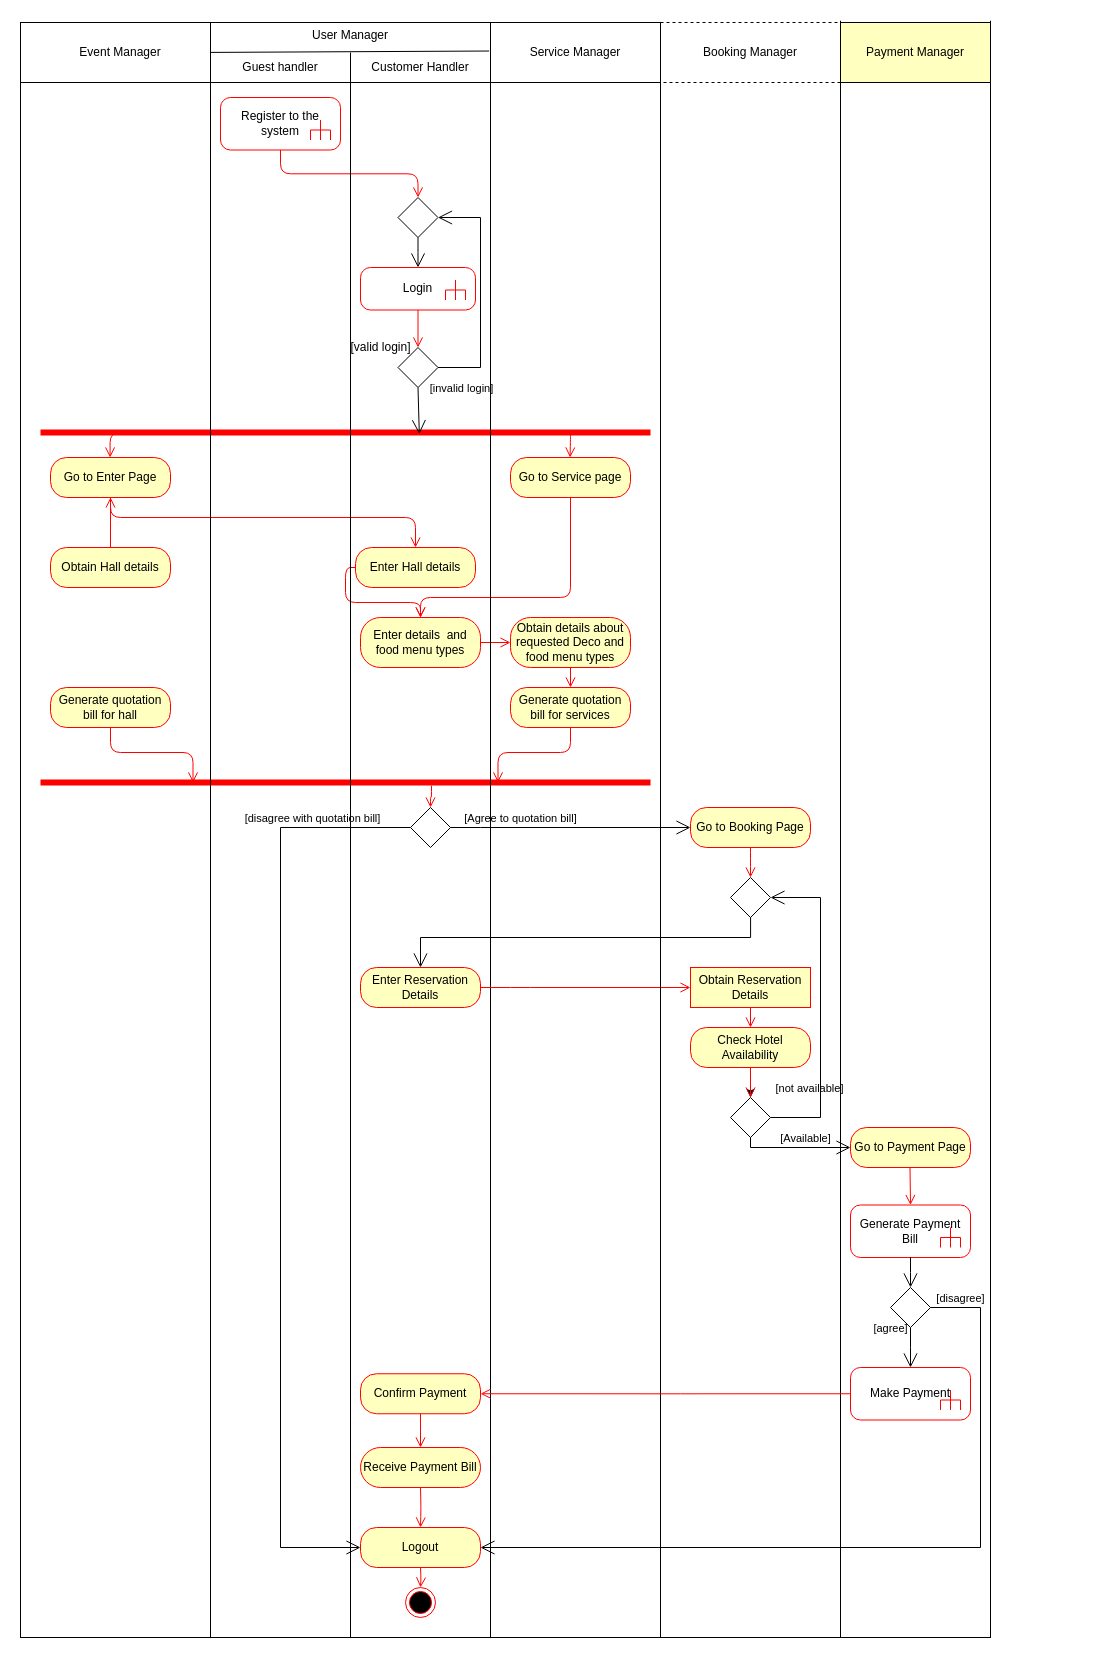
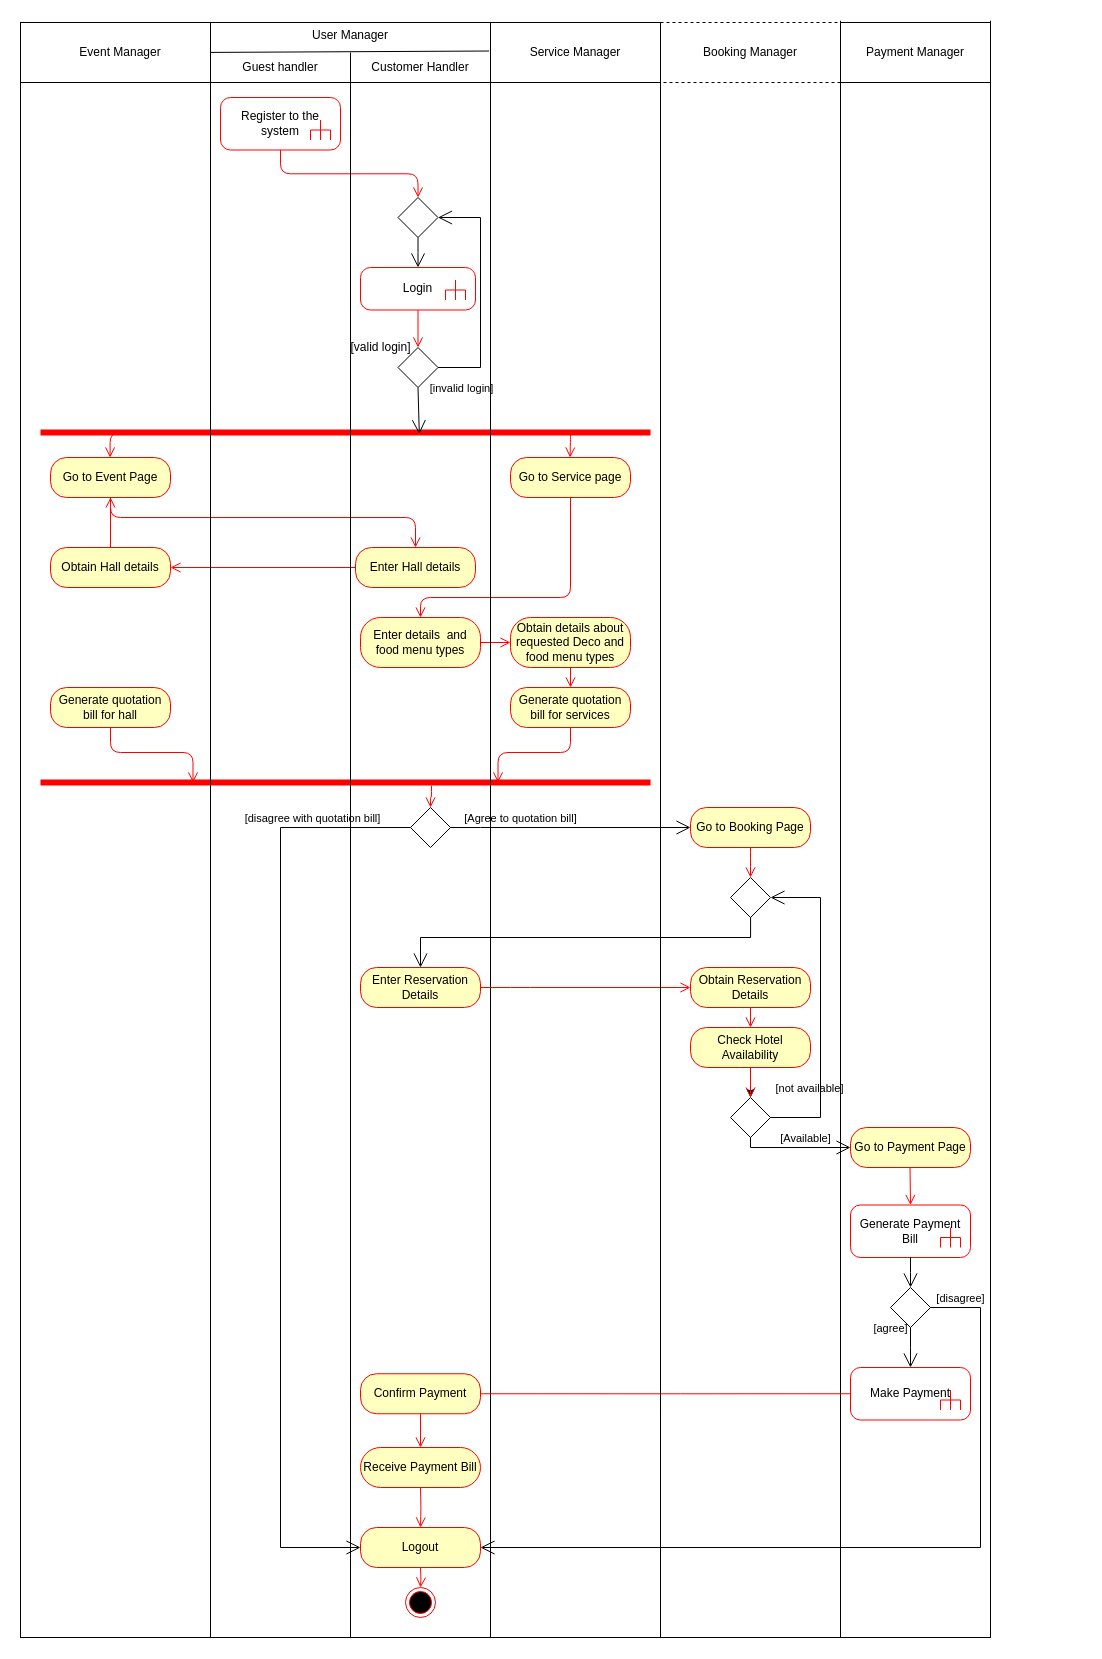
node "Payment Manager": fillcolor #ffffc0 -> #ffffff
node "Go to Enter Page": label "Go to Enter Page" -> "Go to Event Page"
edge "Enter Hall details" -> "Enter details and food menu types": now "Enter Hall details" -> "Obtain Hall details"
node "Obtain Reservation Details": shape rectangle -> rounded rectangle
edge "Make Payment" -> "Confirm Payment": arrowhead open -> none
